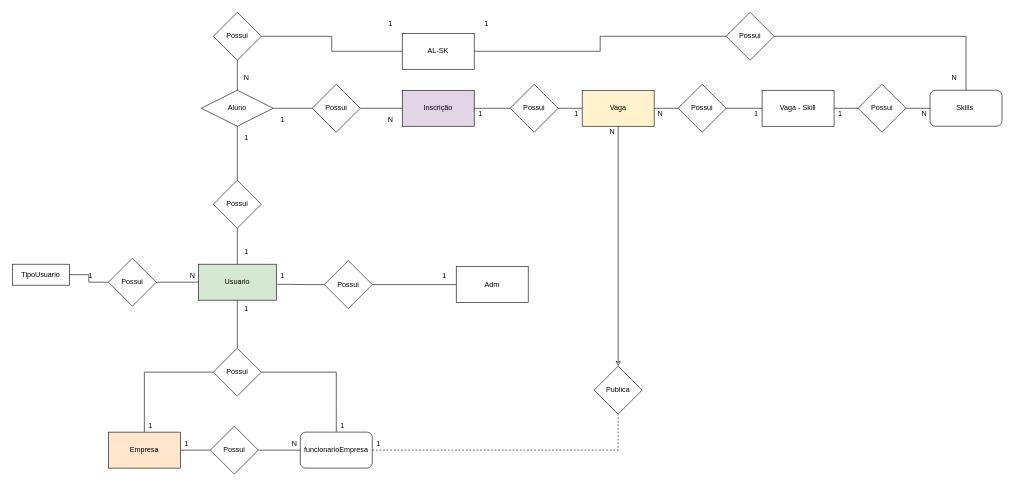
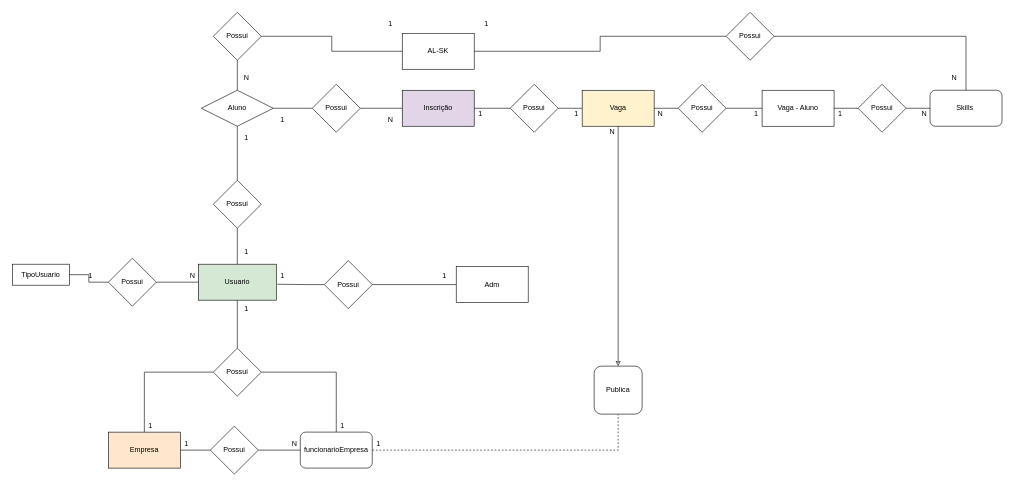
node "Vaga - Skill": label "Vaga - Skill" -> "Vaga - Aluno"
node "Publica": shape diamond -> rounded rectangle
